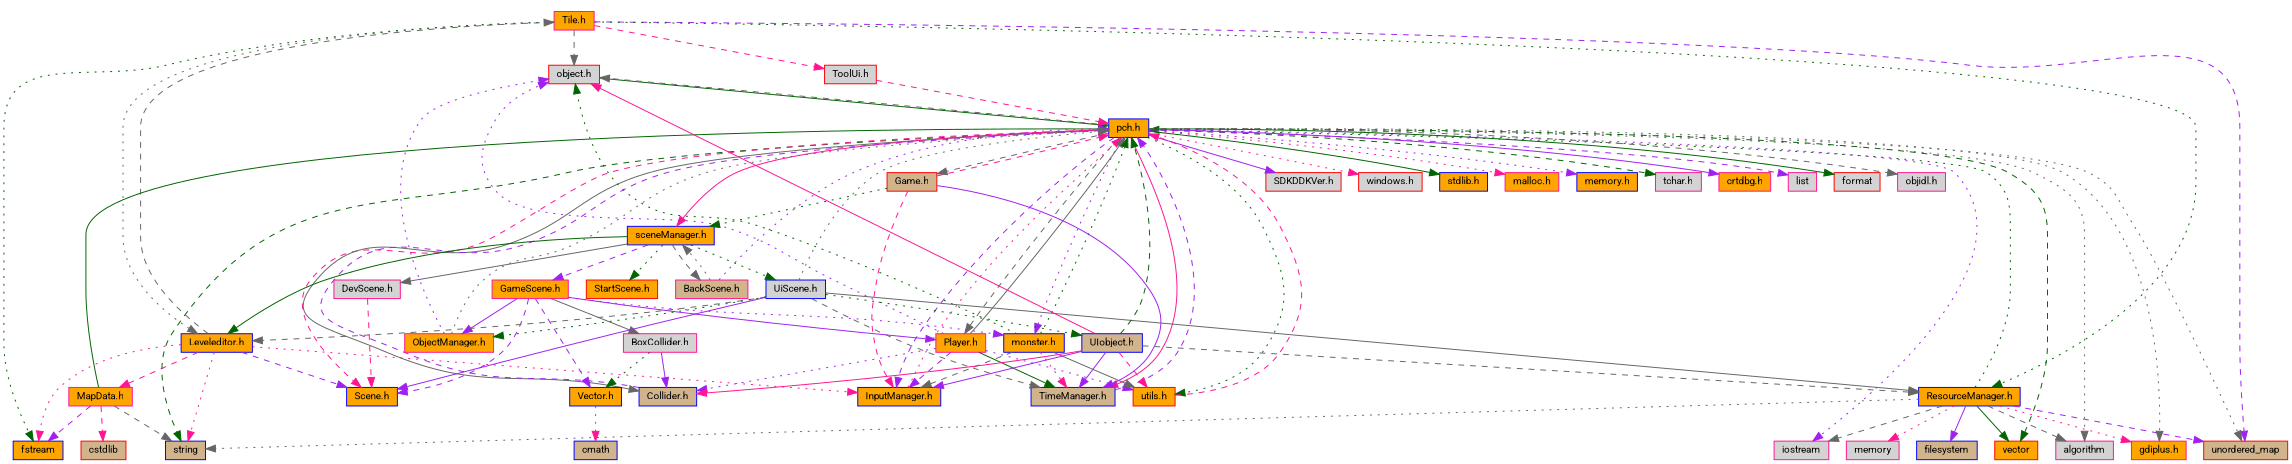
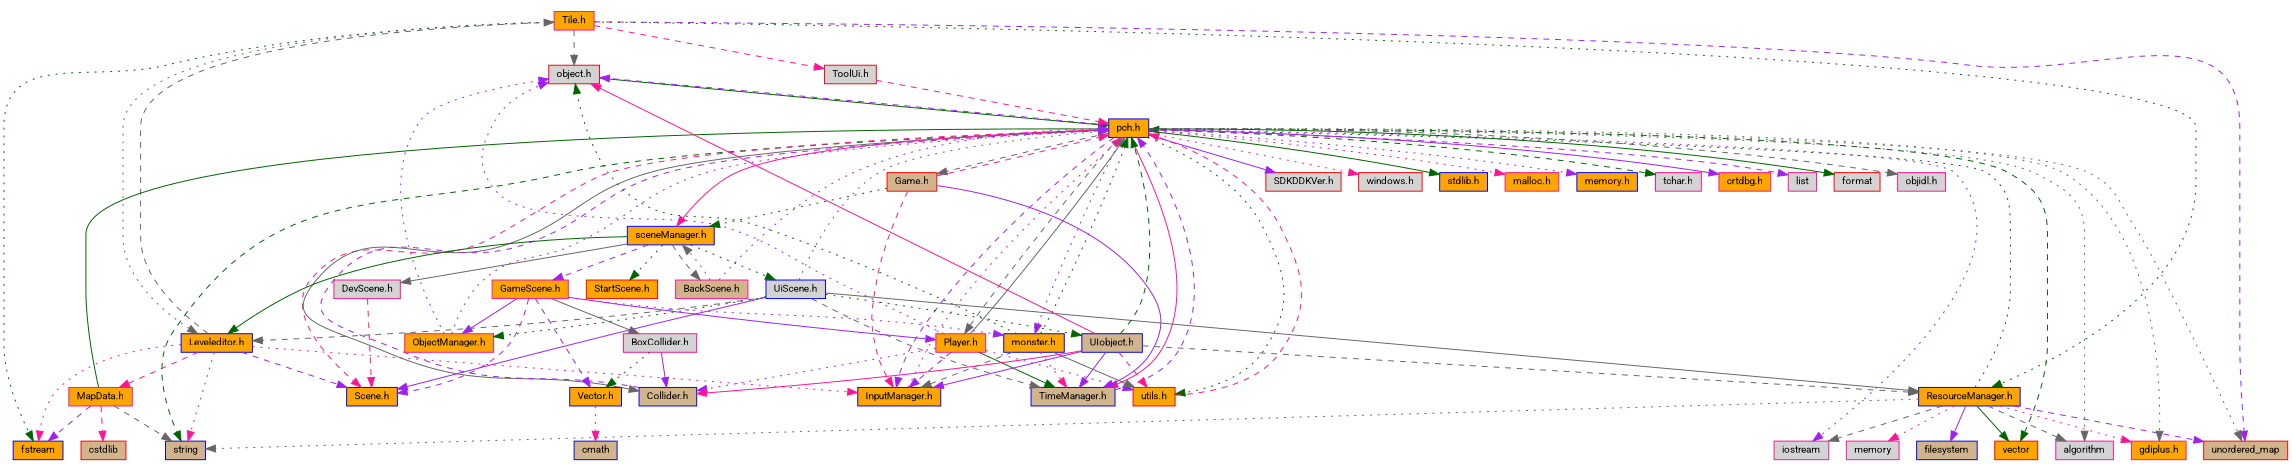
edge "pch.h" -> "object.h": color gray40 -> purple
edge "ObjectManager.h" -> "pch.h": color gray40 -> purple
